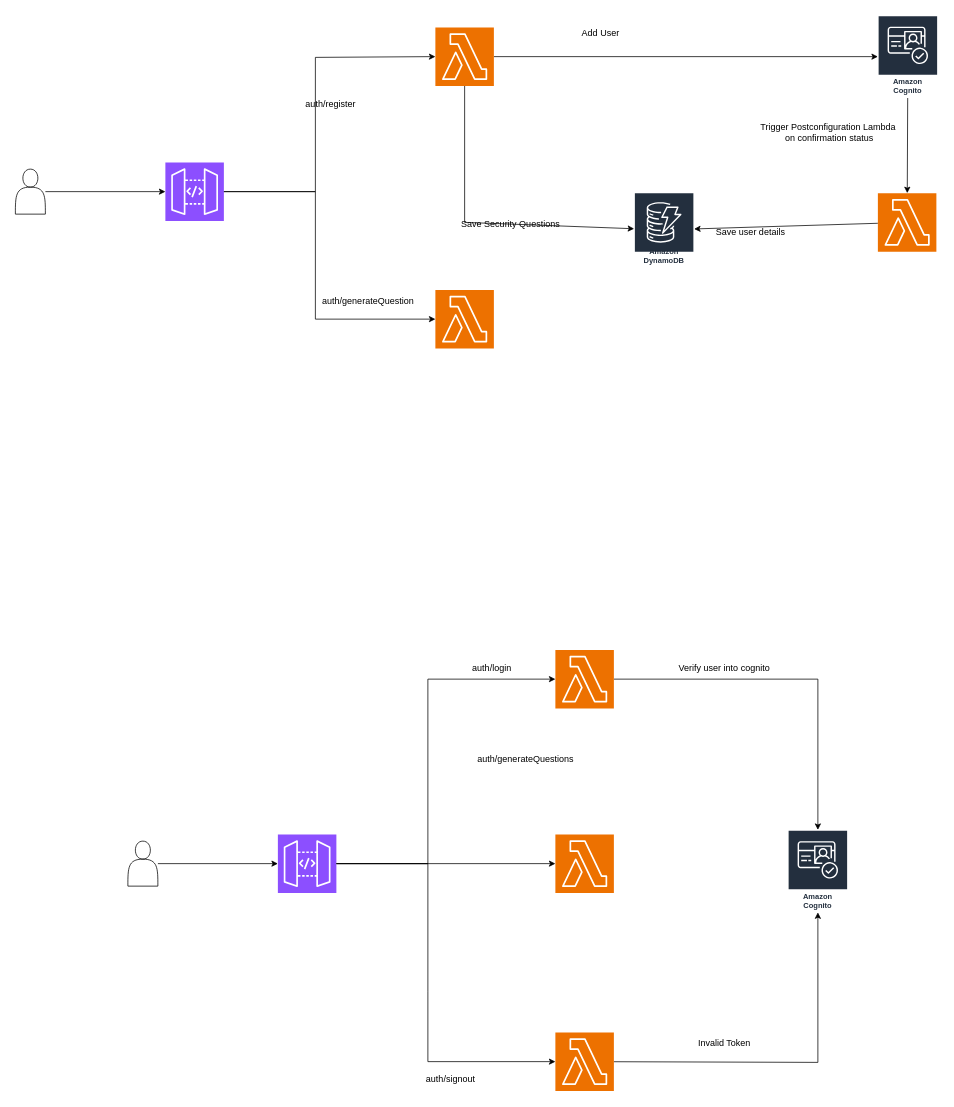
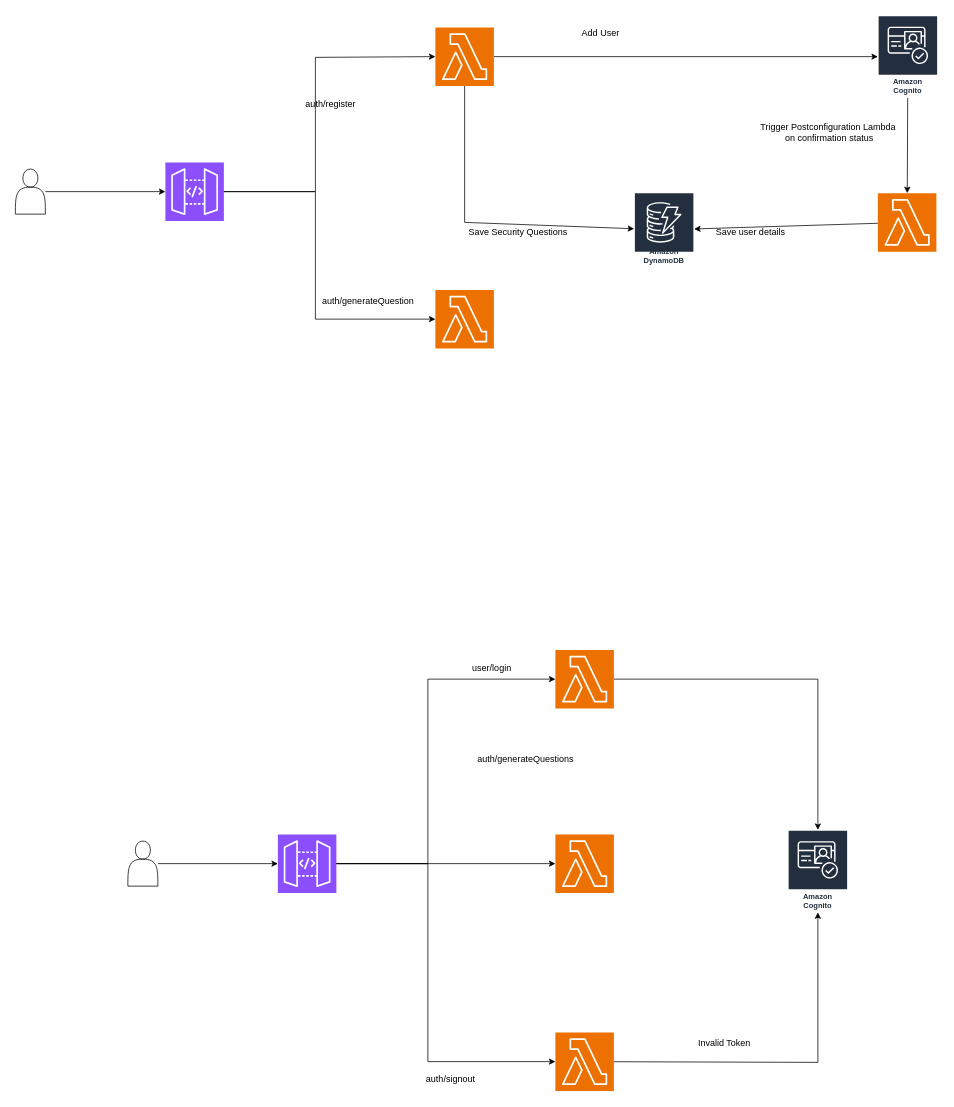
node "Save Security Questions": moved (510, 225) -> (518, 232)
node "auth/login": label "auth/login" -> "user/login"
node "Verify user into cognito": removed
